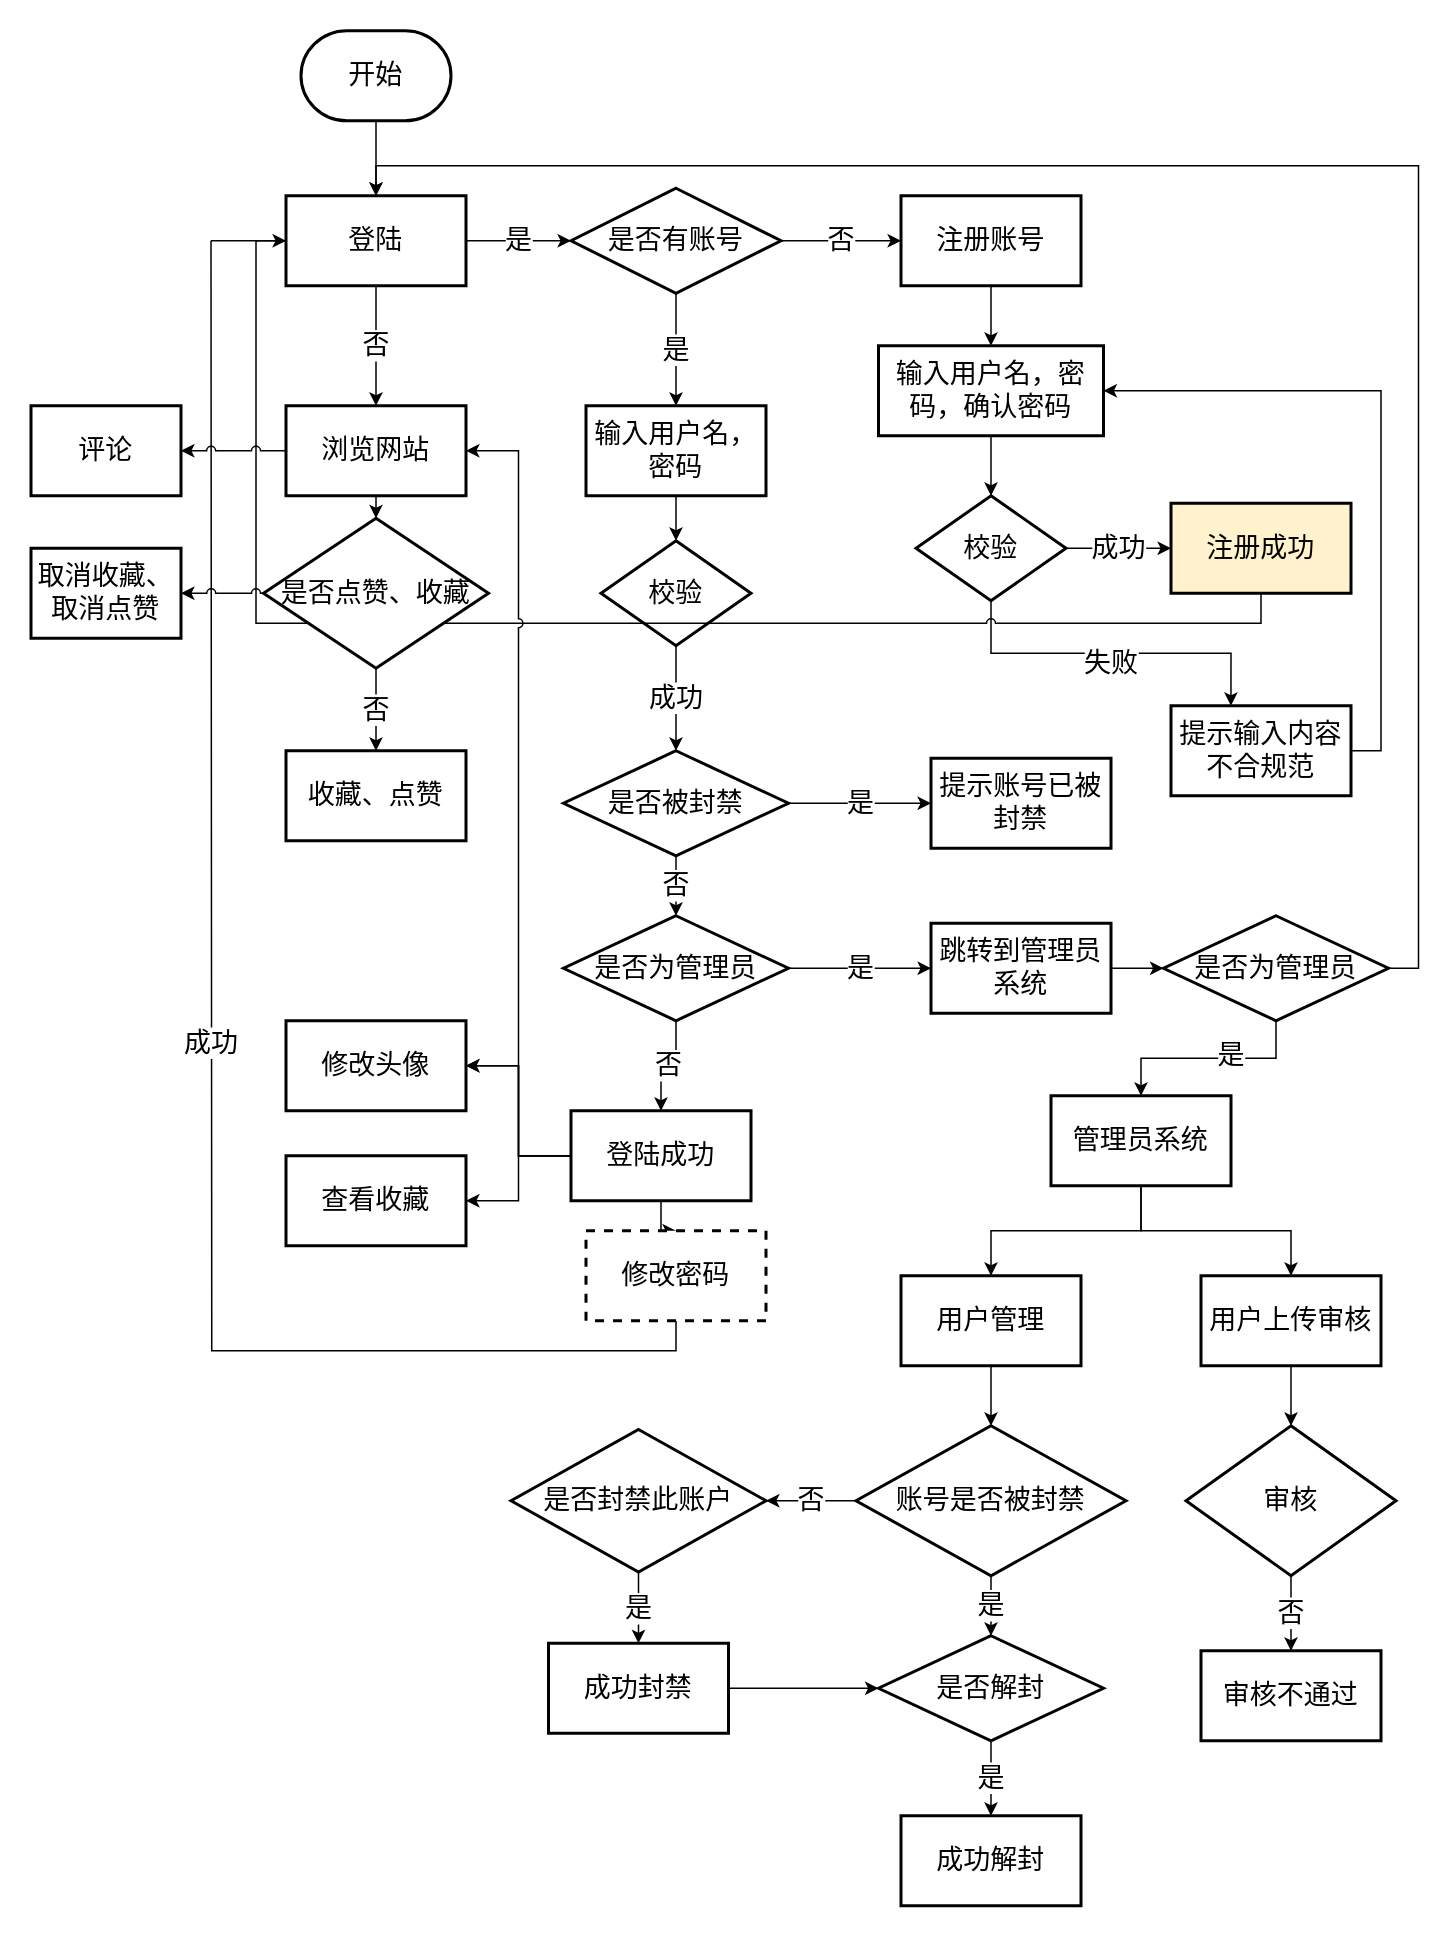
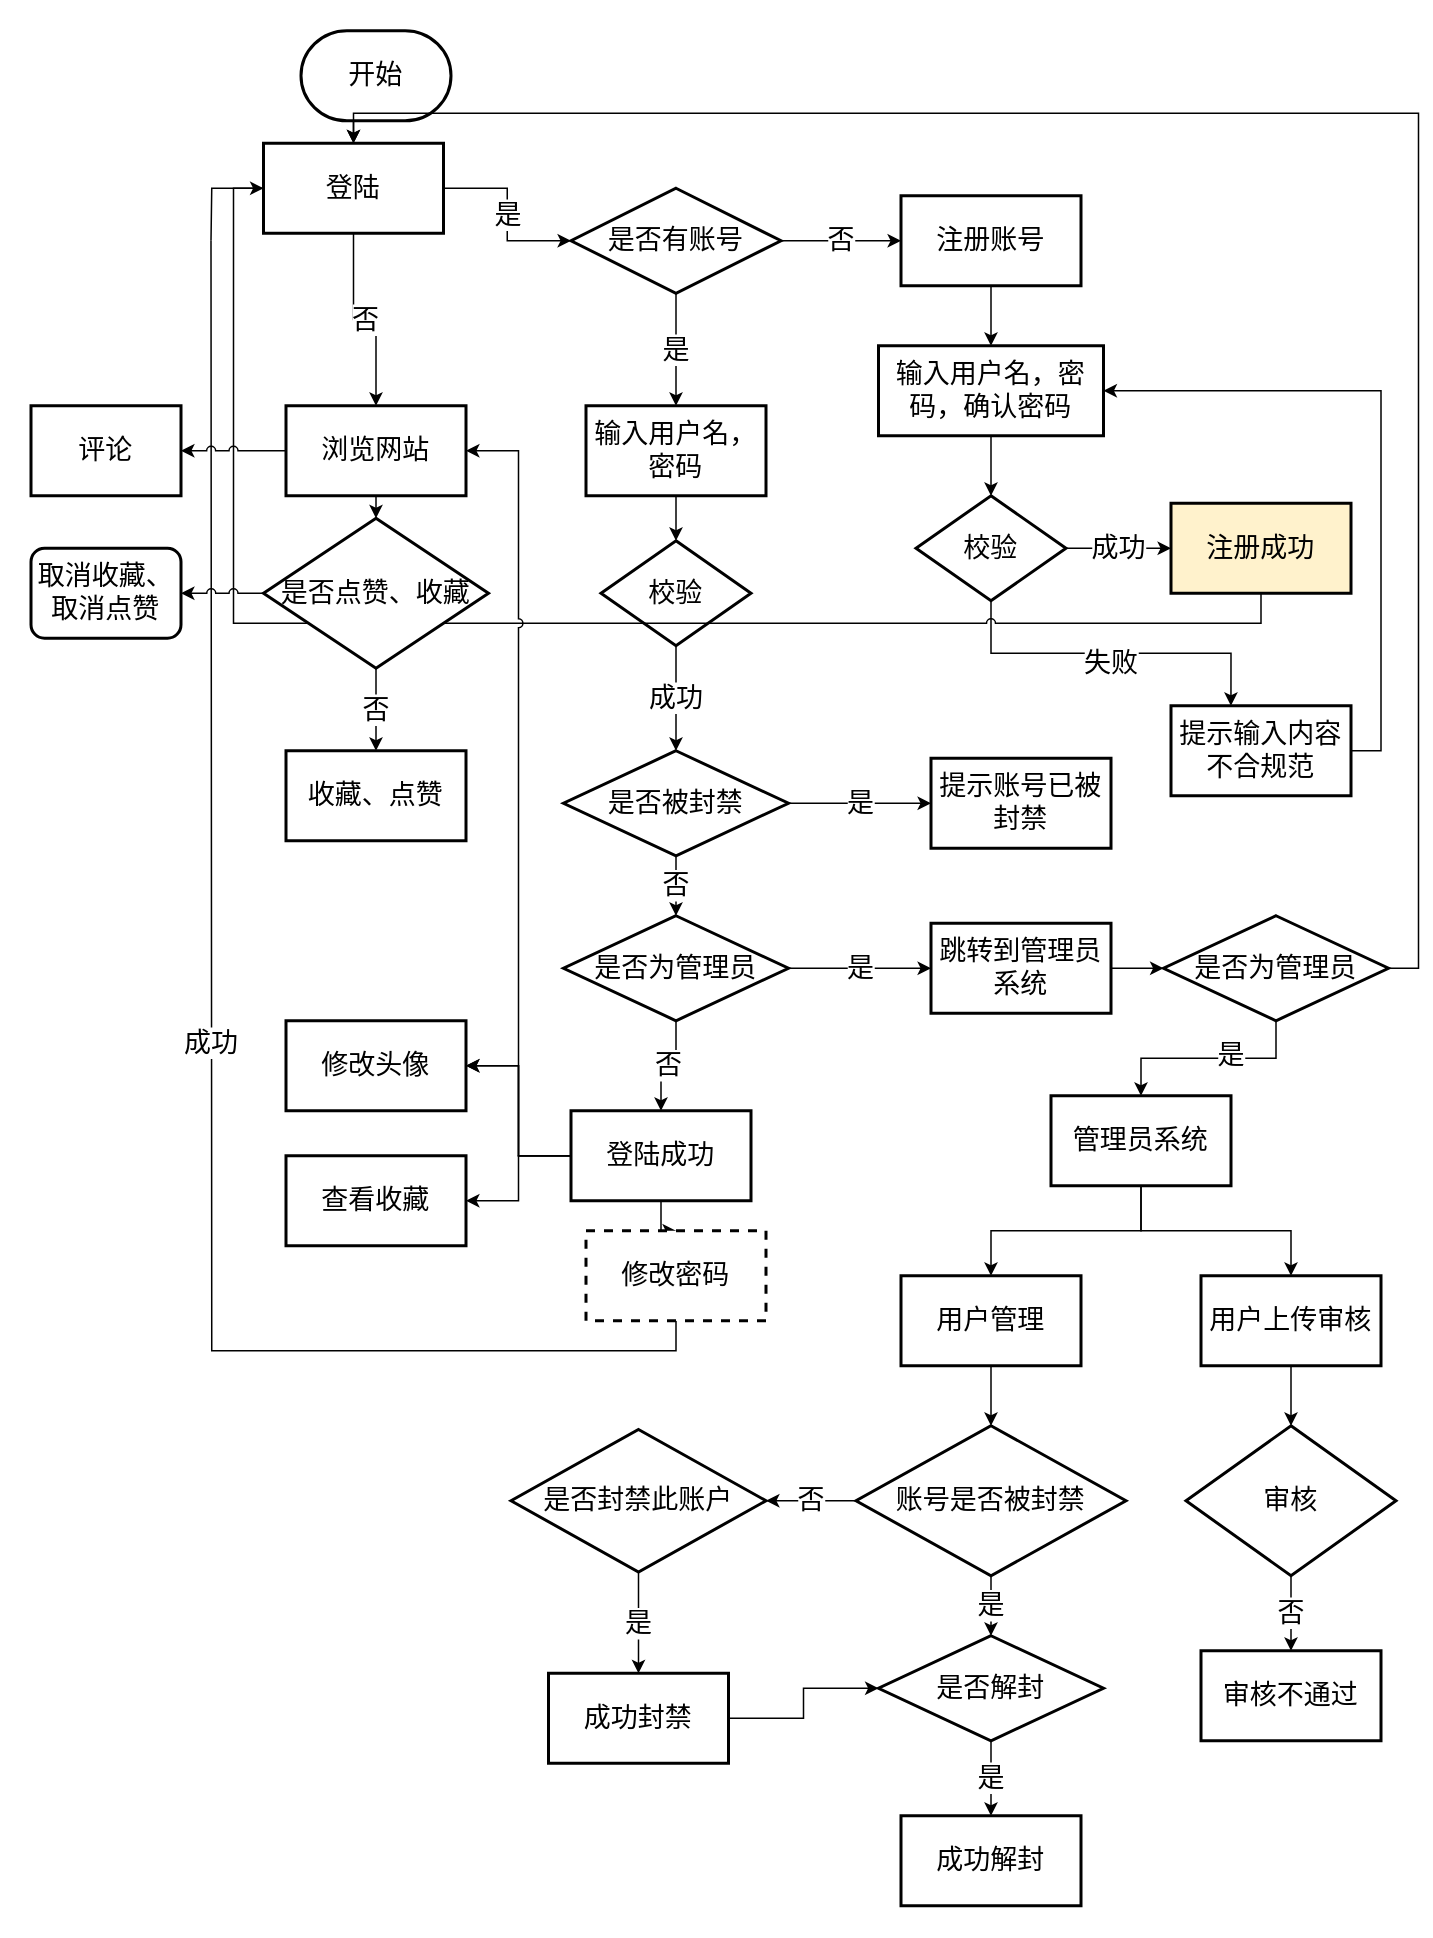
node "登陆": moved (376, 241) -> (353, 188)
node "取消收藏、取消点赞": shape rectangle -> rounded rectangle
node "成功封禁": moved (638, 1688) -> (638, 1718)
